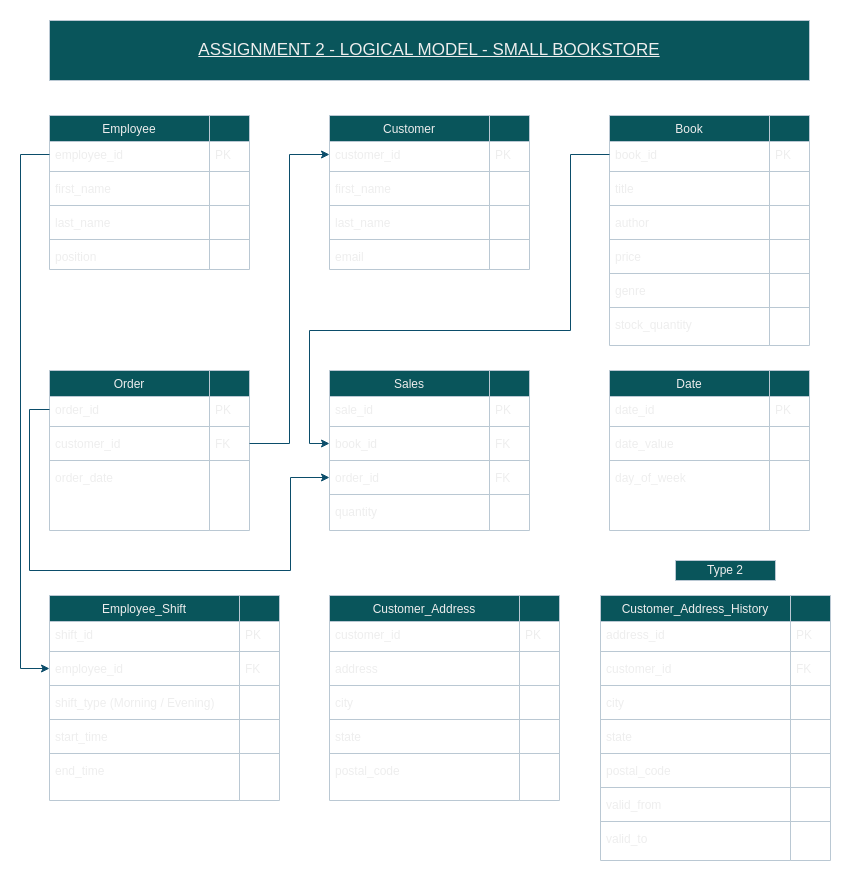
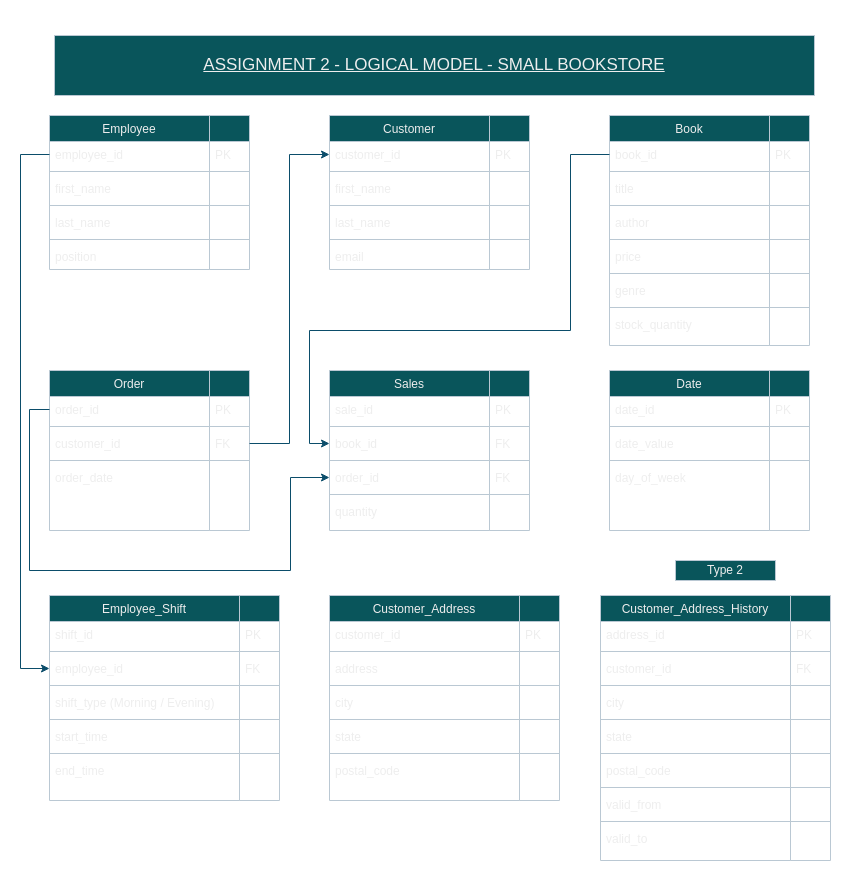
node "ASSIGNMENT 2 - LOGICAL MODEL - SMALL BOOKSTORE": moved (430, 51) -> (435, 66)
